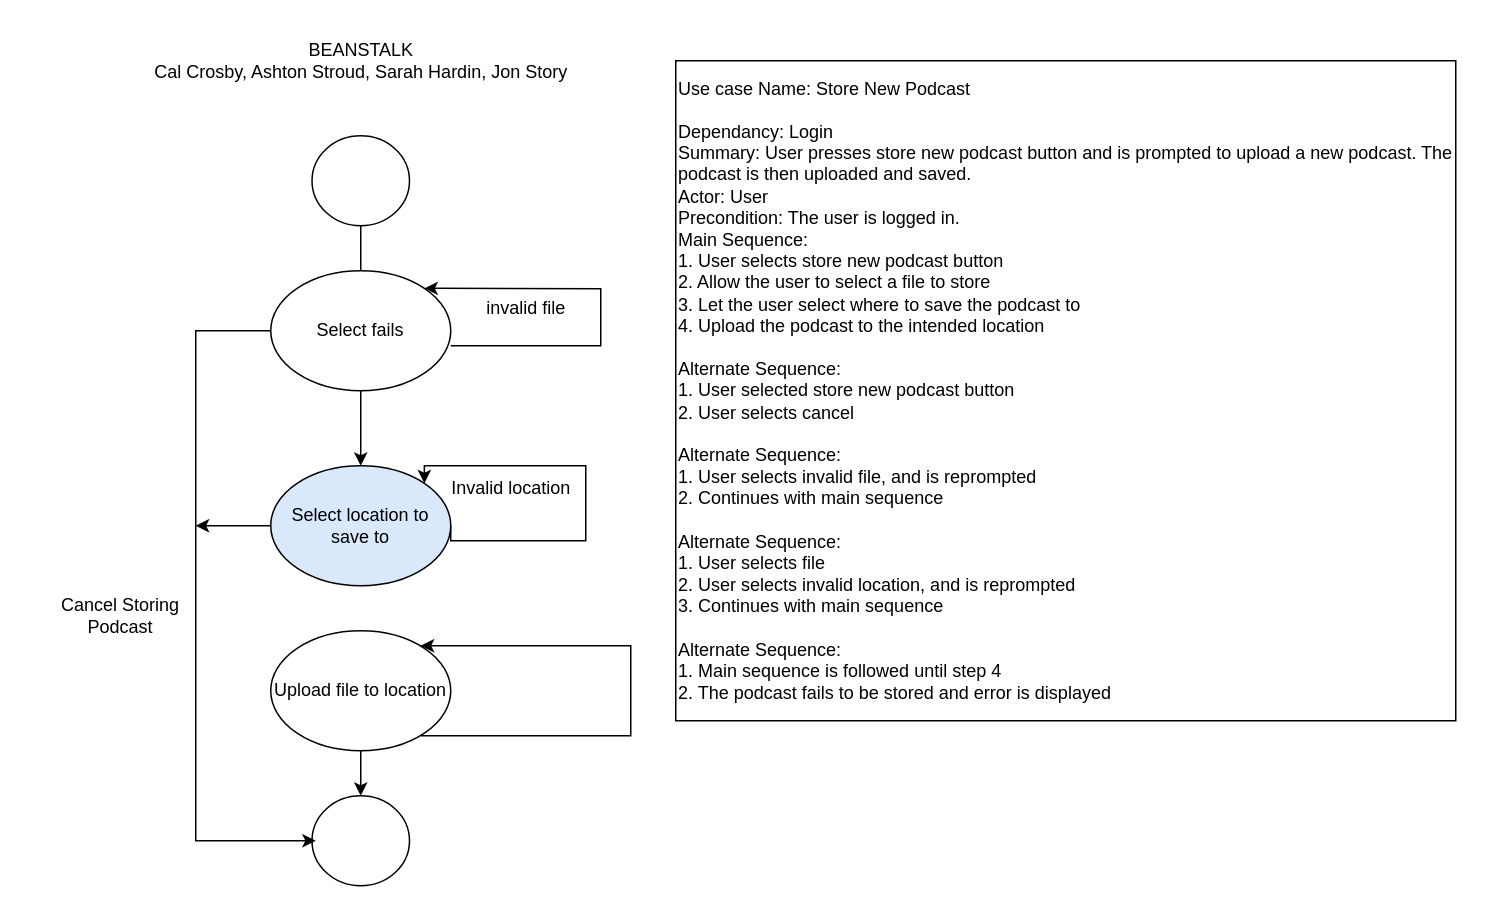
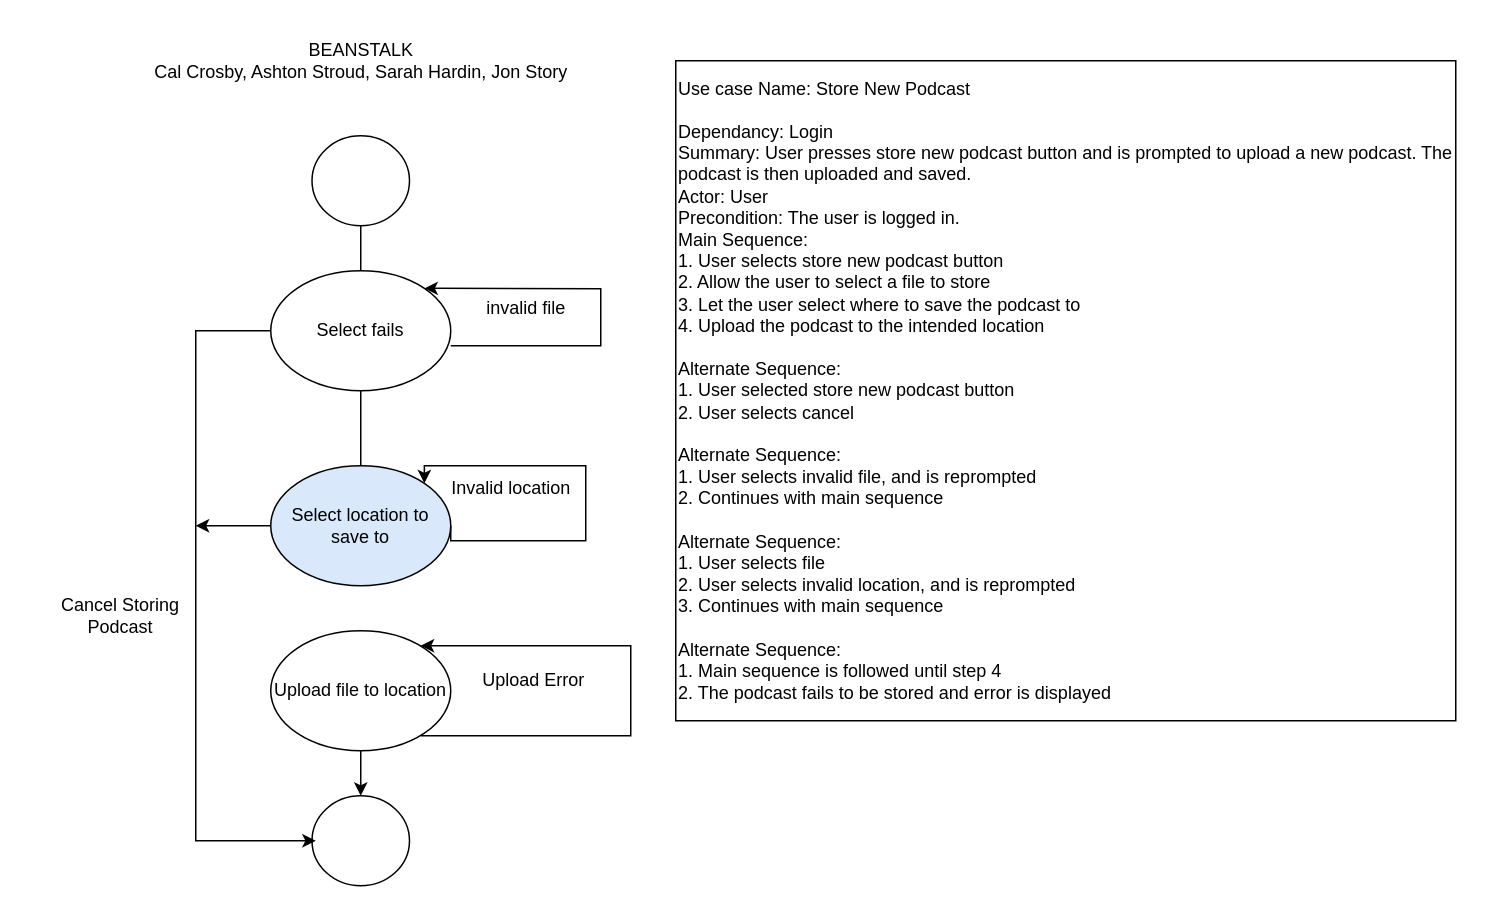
edge "Select fails" -> "Select location to save to": arrowhead classic -> none
node "Upload Error": added
